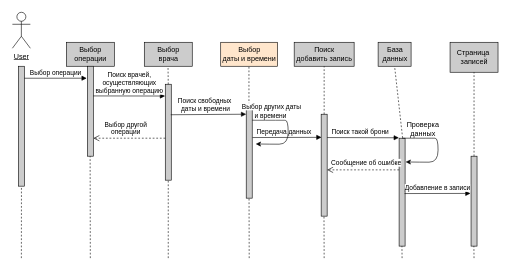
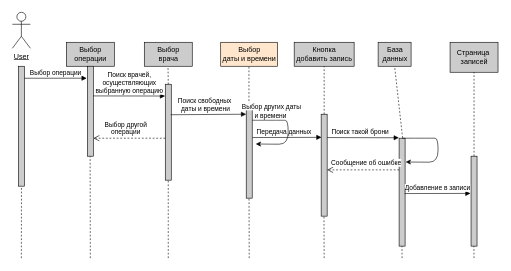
node "Поиск добавить запись": label "Поиск добавить запись" -> "Кнопка добавить запись"
node "Проверка данных": removed
